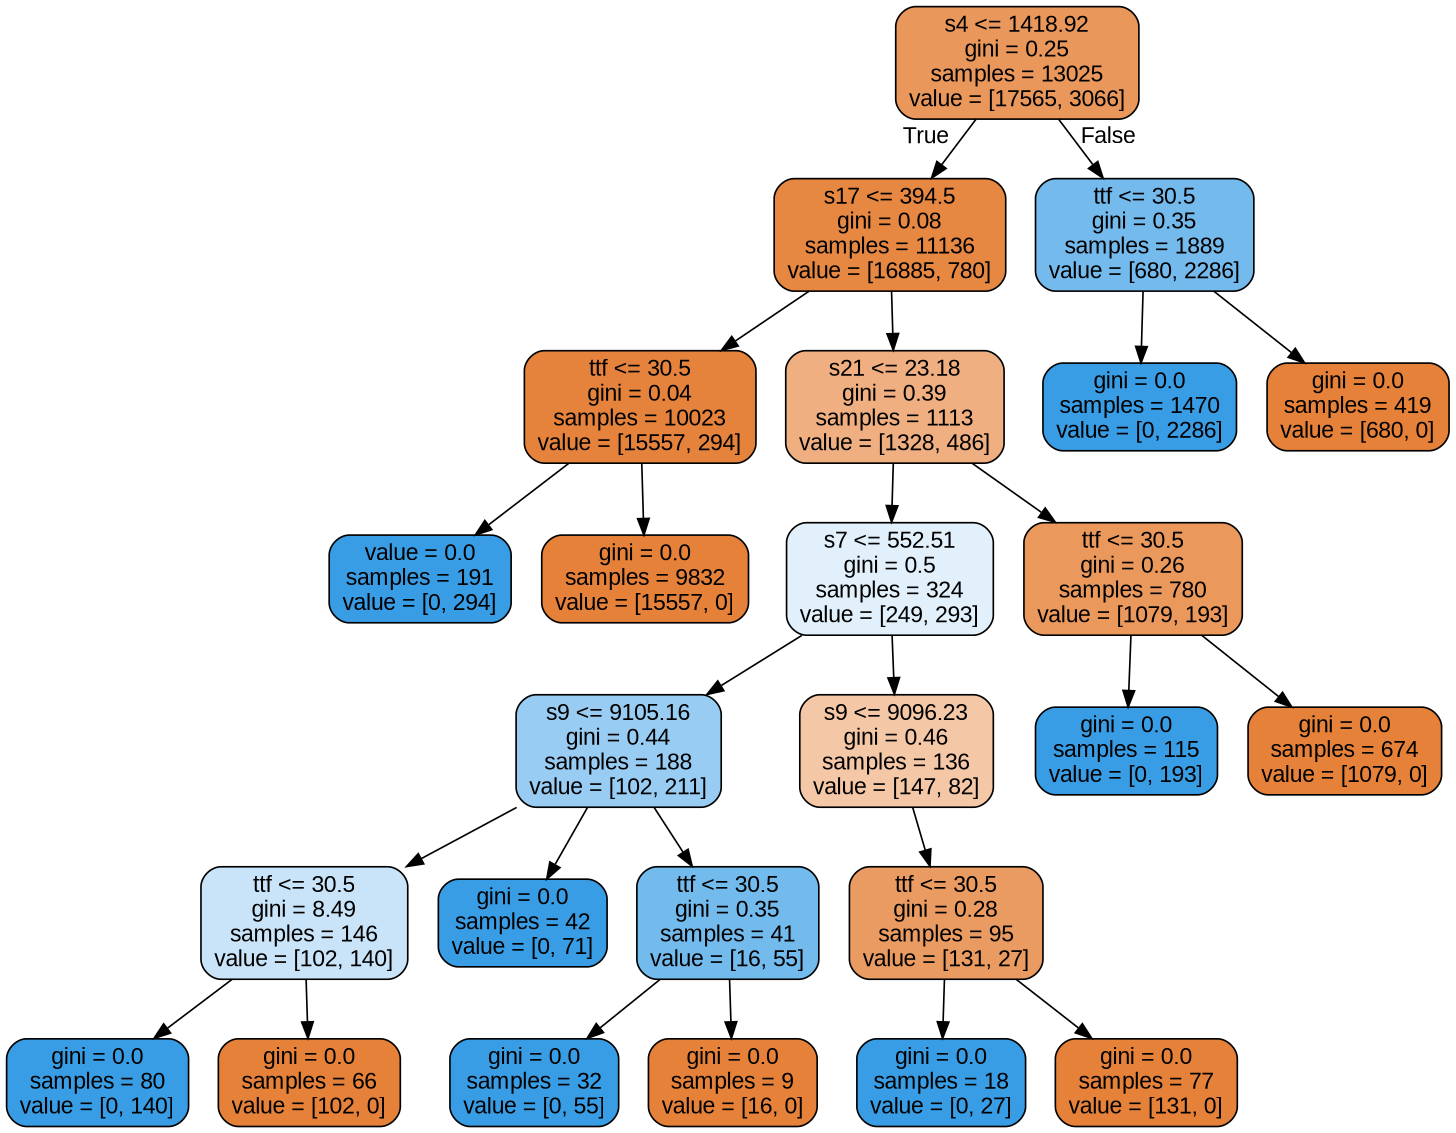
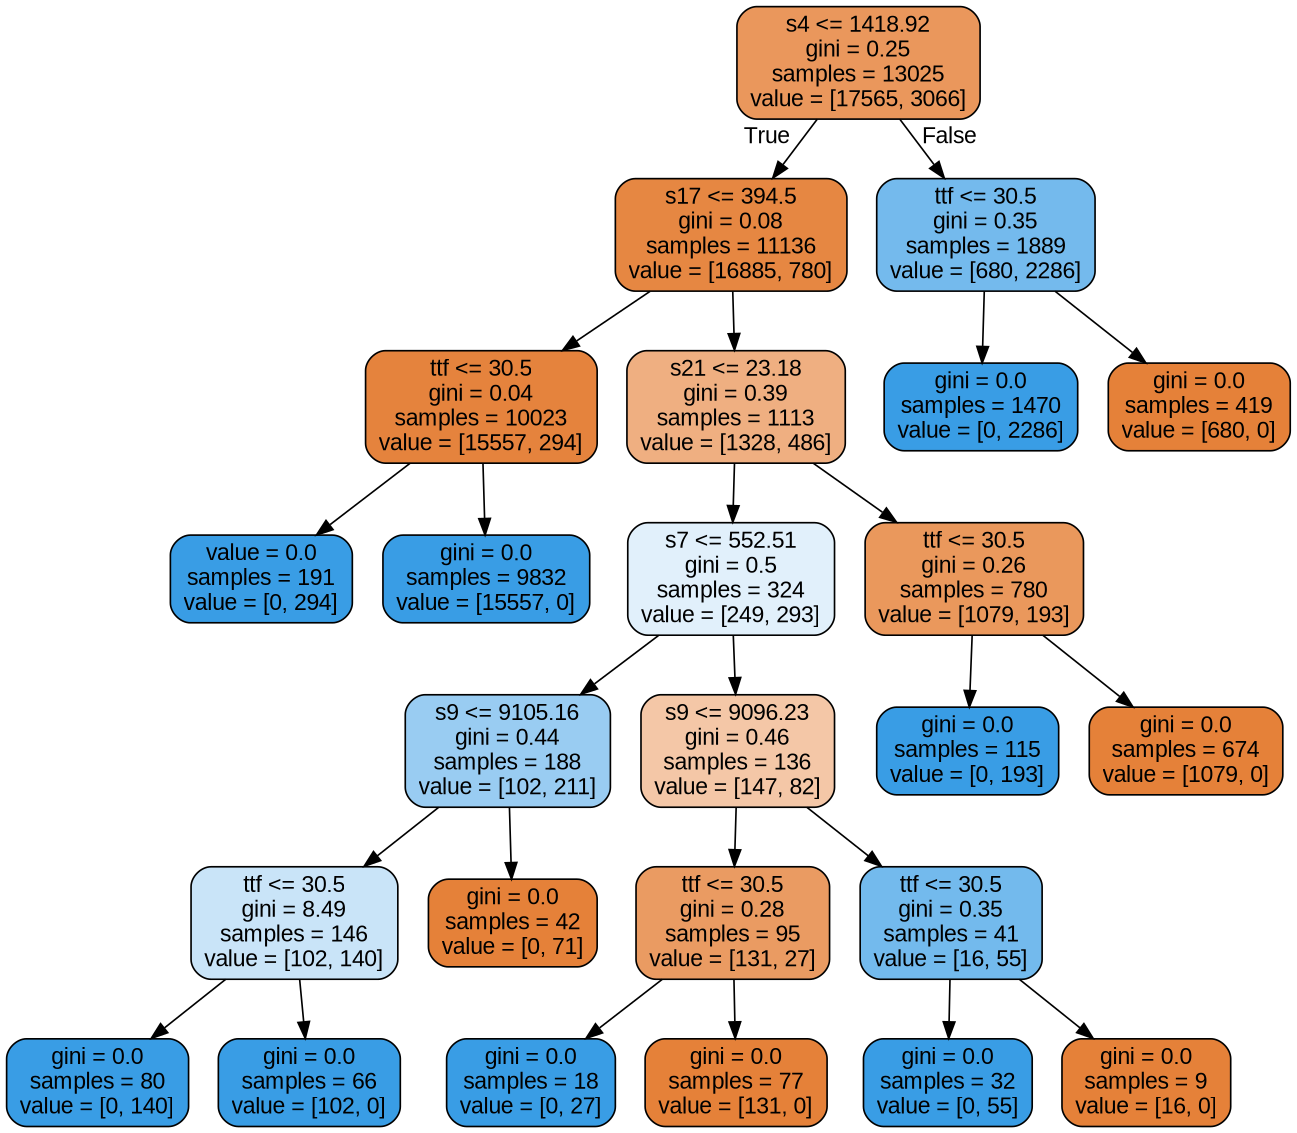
node "gini = 0.0 samples = 9832 value = [15557, 0]": fillcolor #e58139 -> #399de5
edge "s9 <= 9105.16 gini = 0.44 samples = 188 value = [102, 211]" -> "ttf <= 30.5 gini = 0.35 samples = 41 value = [16, 55]": now "s9 <= 9096.23 gini = 0.46 samples = 136 value = [147, 82]" -> "ttf <= 30.5 gini = 0.35 samples = 41 value = [16, 55]"
node "gini = 0.0 samples = 42 value = [0, 71]": fillcolor #399de5 -> #e58139
node "gini = 0.0 samples = 66 value = [102, 0]": fillcolor #e58139 -> #399de5
